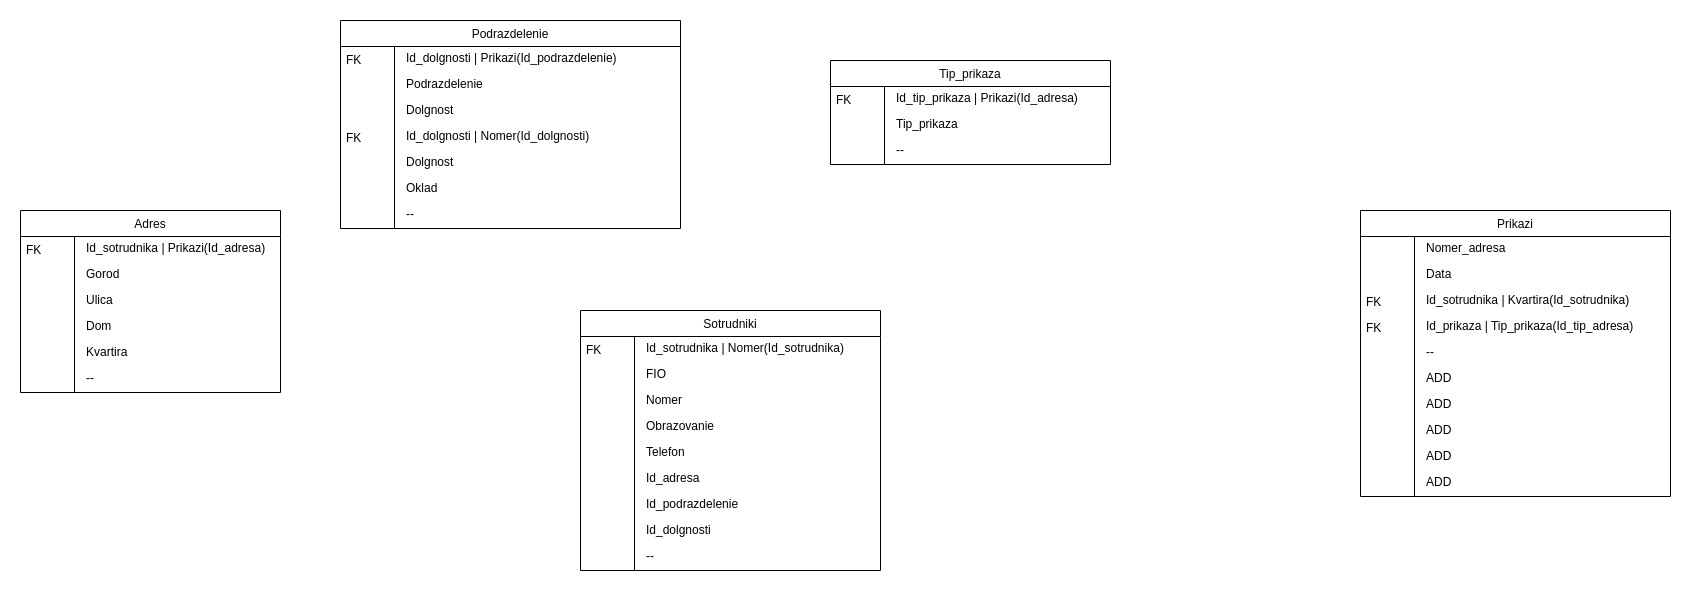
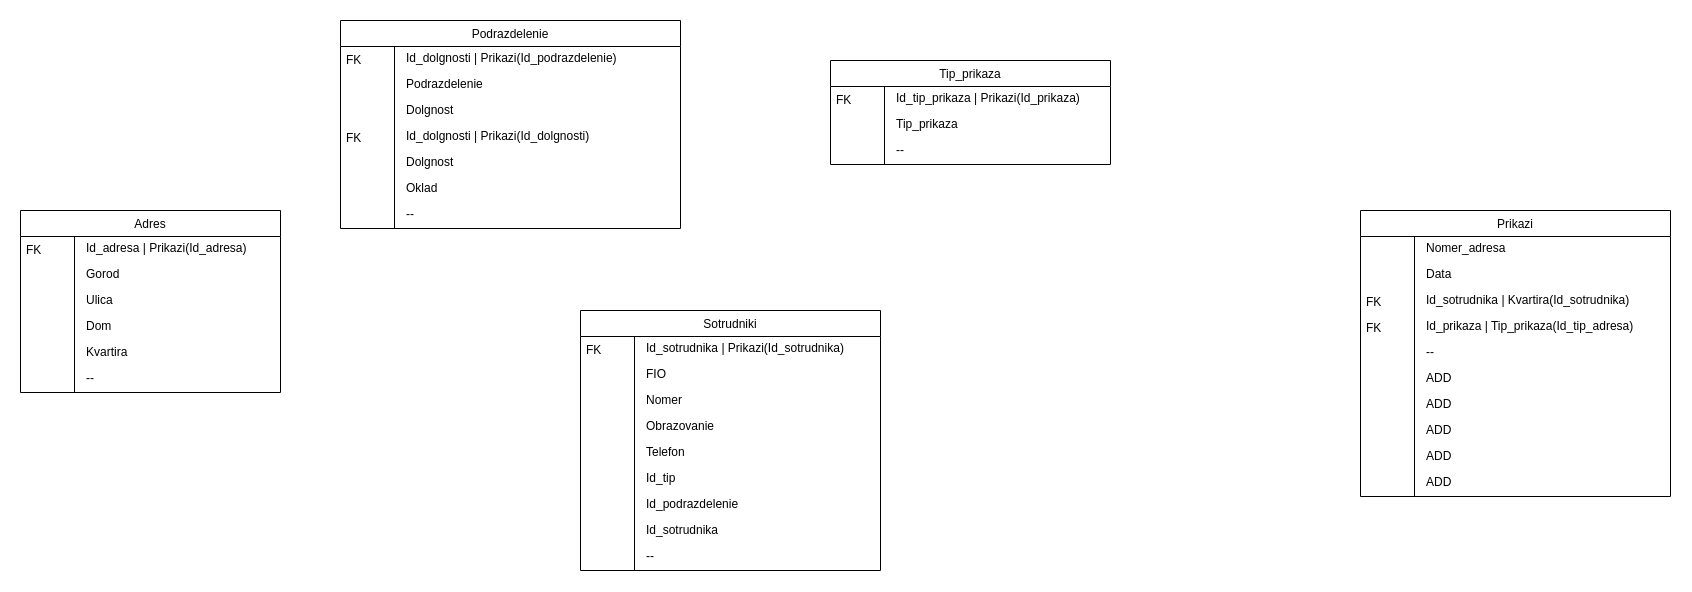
node "Id_tip_prikaza | Prikazi(Id_adresa)": label "Id_tip_prikaza | Prikazi(Id_adresa)" -> "Id_tip_prikaza | Prikazi(Id_prikaza)"
node "Id_dolgnosti | Nomer(Id_dolgnosti)": label "Id_dolgnosti | Nomer(Id_dolgnosti)" -> "Id_dolgnosti | Prikazi(Id_dolgnosti)"
node "Id_sotrudnika | Prikazi(Id_adresa)": label "Id_sotrudnika | Prikazi(Id_adresa)" -> "Id_adresa | Prikazi(Id_adresa)"
node "Id_sotrudnika | Nomer(Id_sotrudnika)": label "Id_sotrudnika | Nomer(Id_sotrudnika)" -> "Id_sotrudnika | Prikazi(Id_sotrudnika)"
node "Id_adresa": label "Id_adresa" -> "Id_tip"
node "Id_dolgnosti": label "Id_dolgnosti" -> "Id_sotrudnika"
